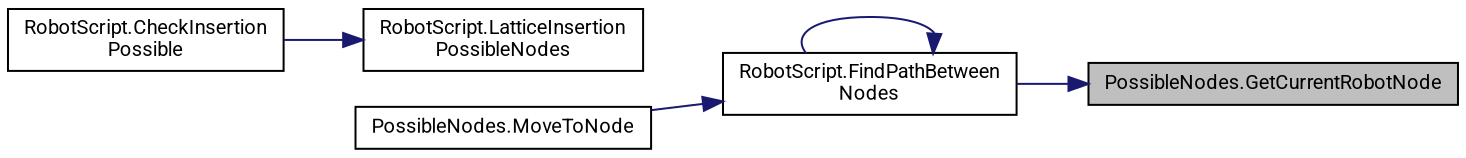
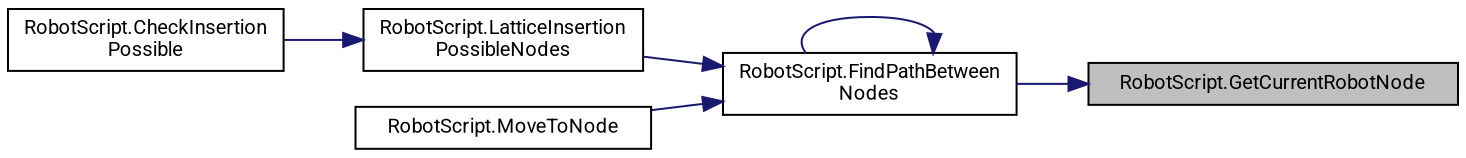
edge "RobotScript.LatticeInsertion PossibleNodes" -> "RobotScript.FindPathBetween Nodes": added
node "PossibleNodes.GetCurrentRobotNode": label "PossibleNodes.GetCurrentRobotNode" -> "RobotScript.GetCurrentRobotNode"
node "PossibleNodes.MoveToNode": label "PossibleNodes.MoveToNode" -> "RobotScript.MoveToNode"
